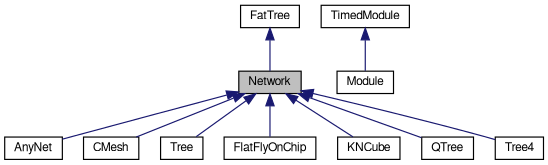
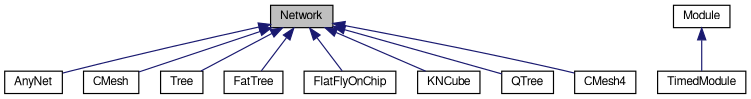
edge "Network" -> "FatTree": reversed
edge "Module" -> "TimedModule": reversed
node "Tree4": label "Tree4" -> "CMesh4"
